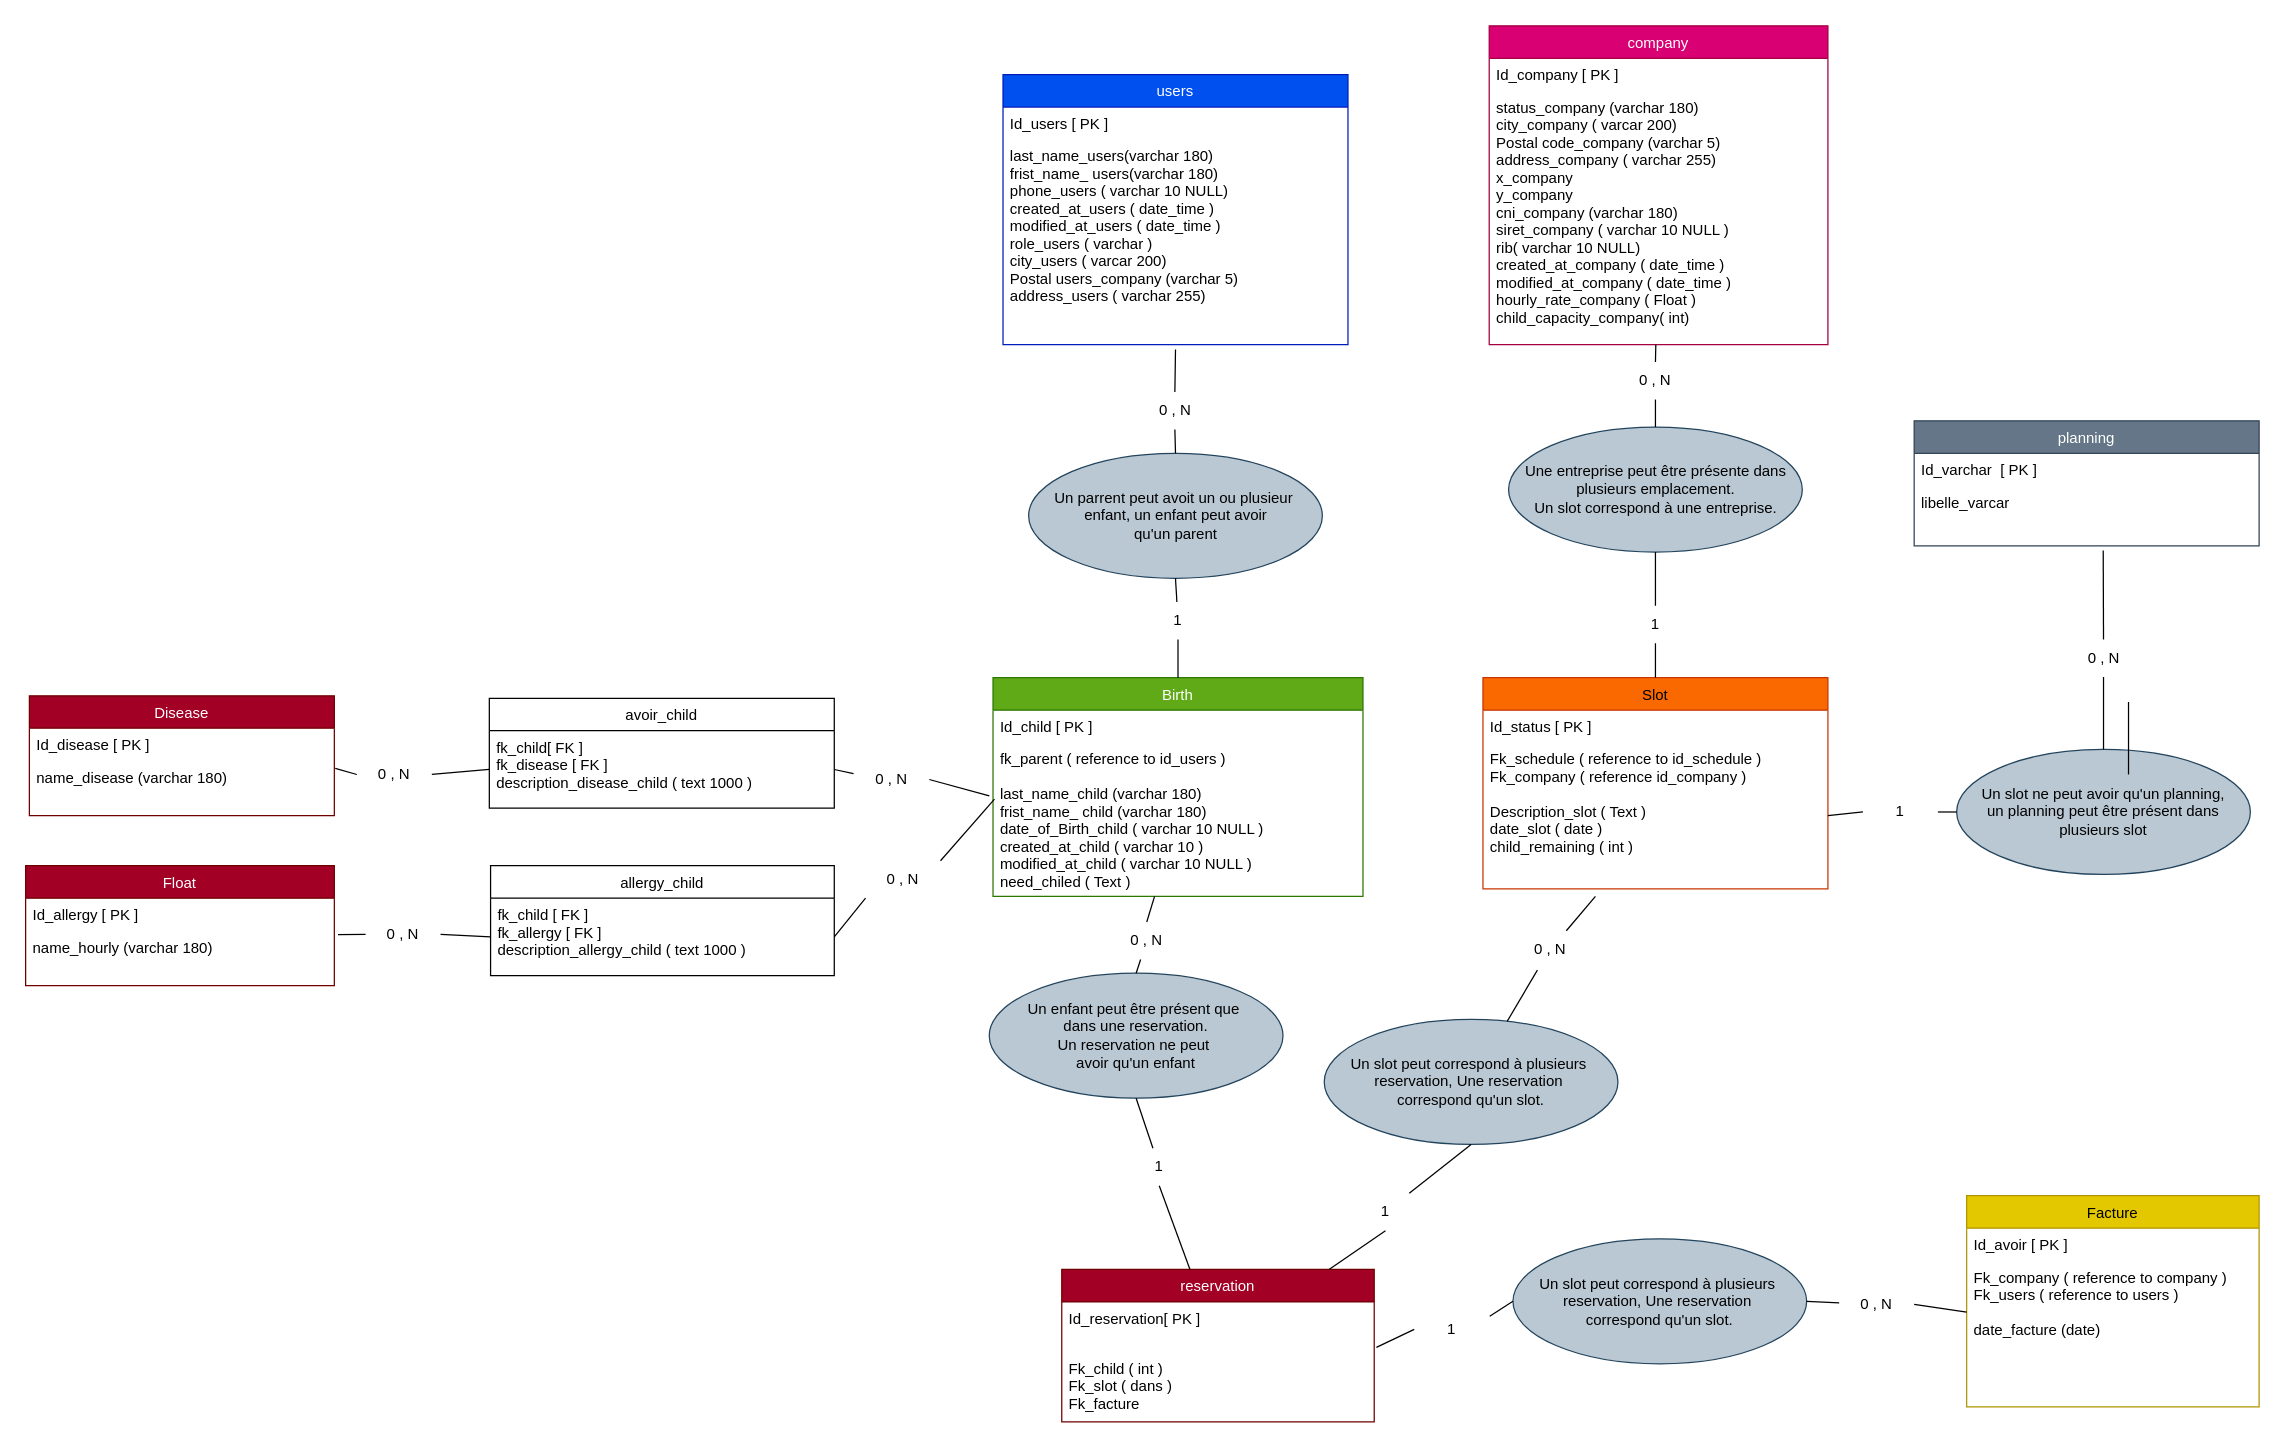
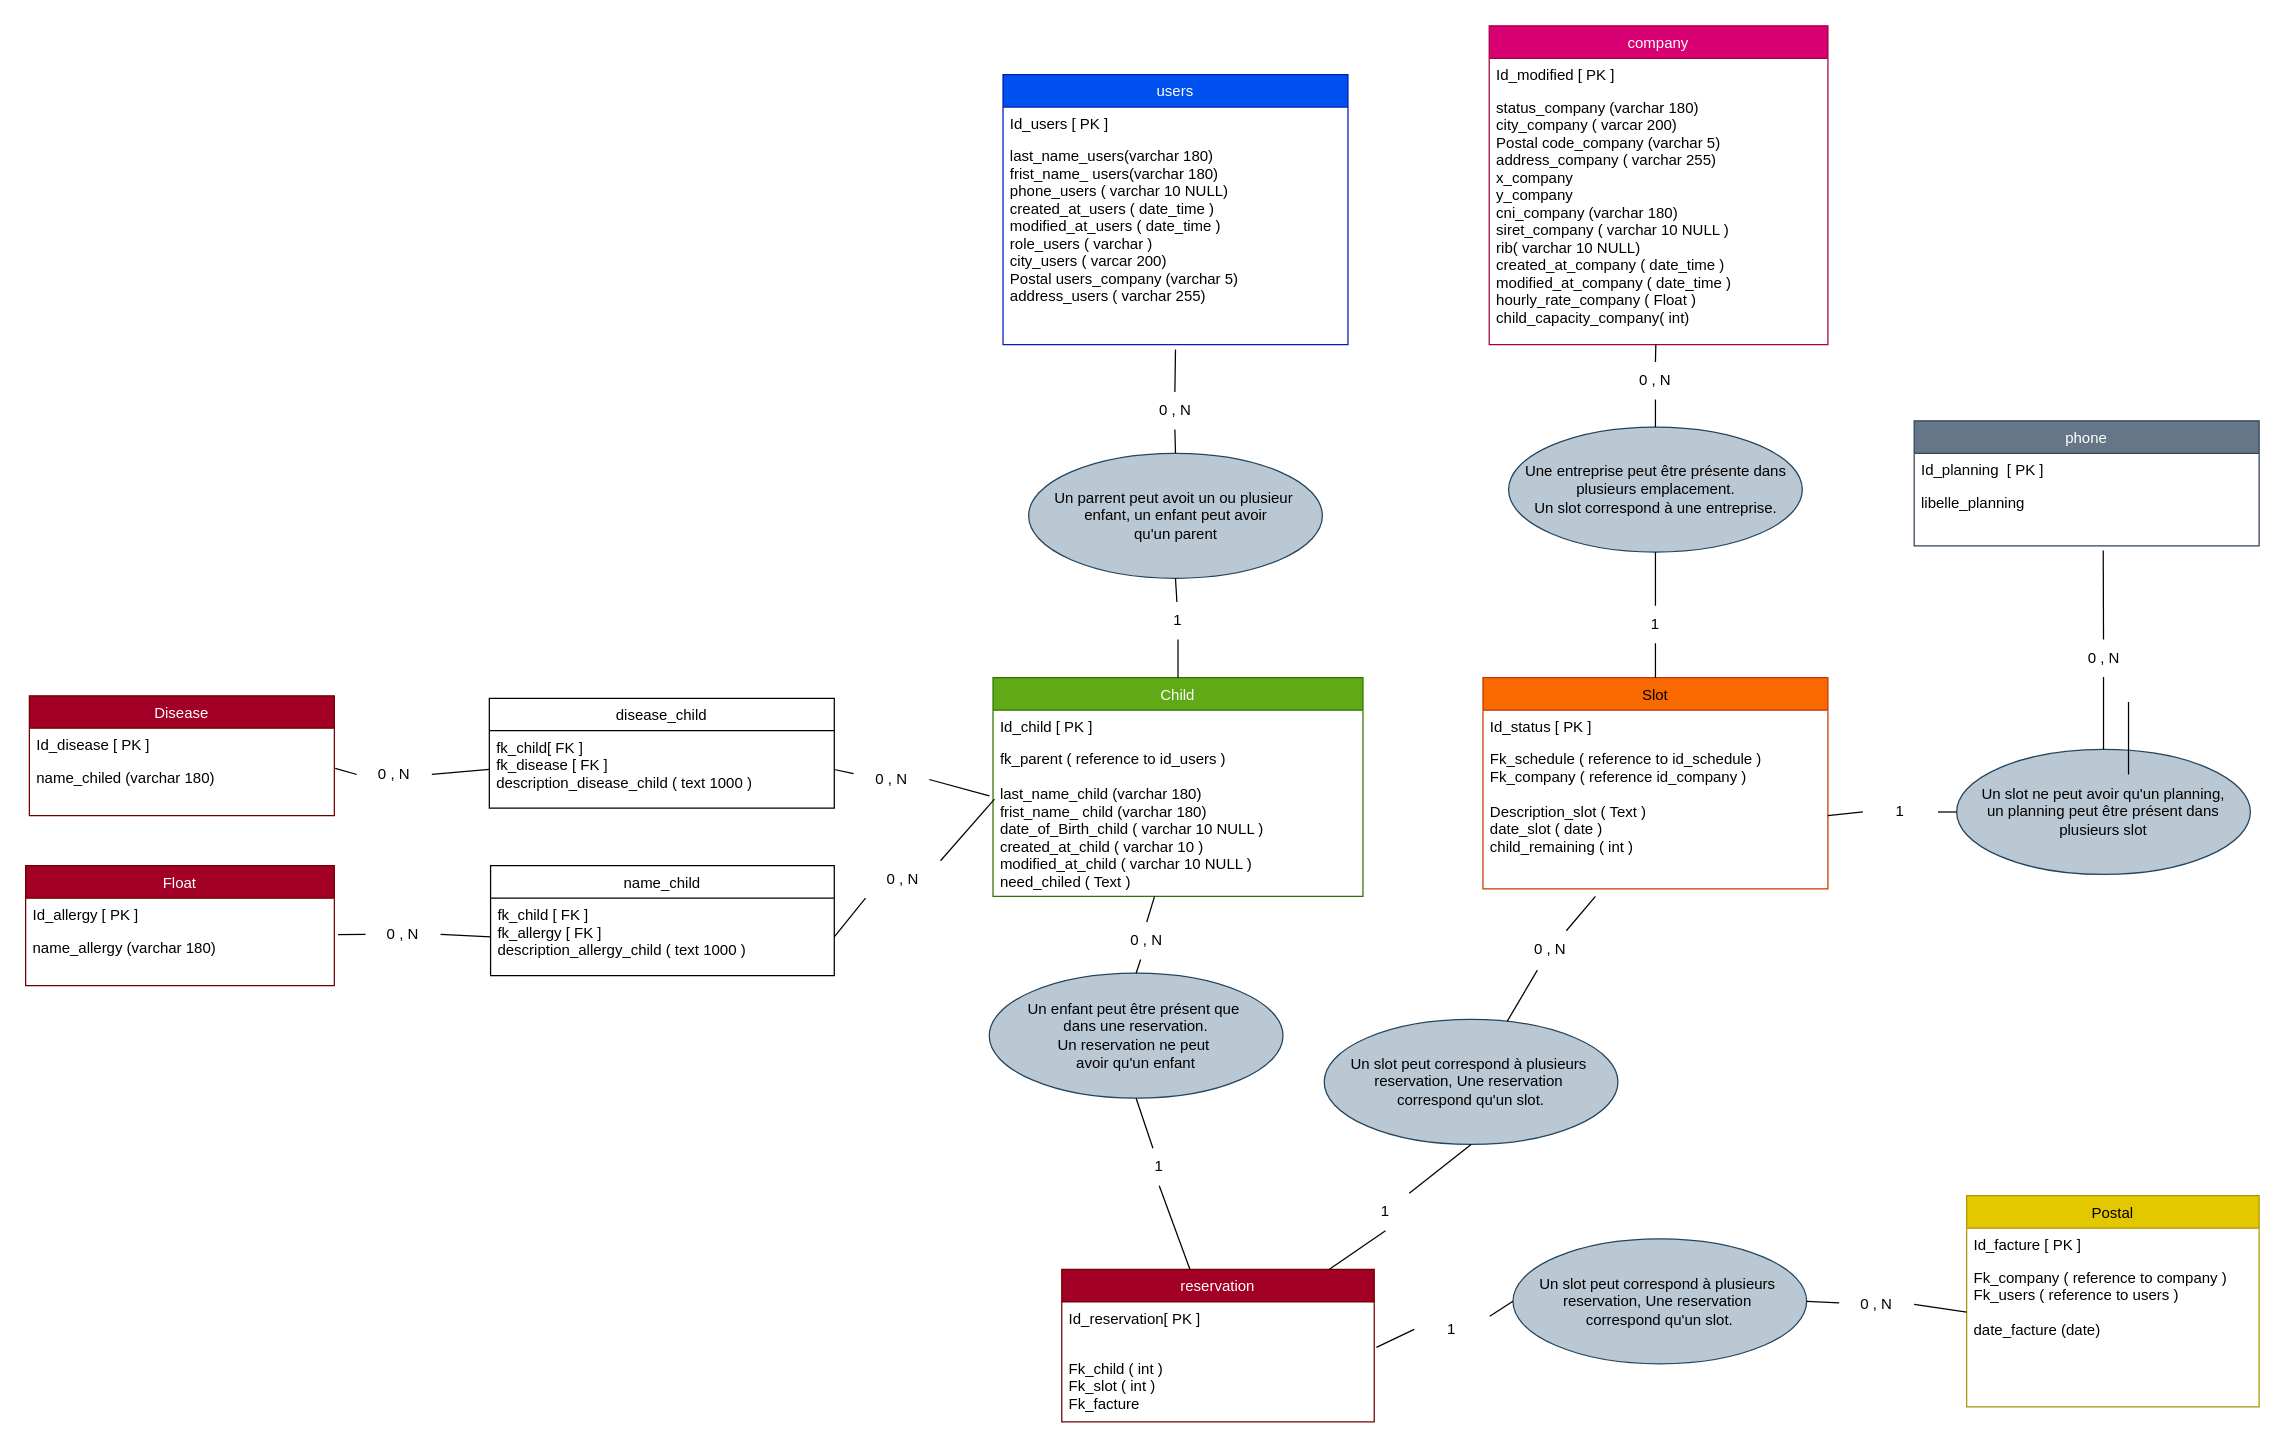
node "Id_company [ PK ]": label "Id_company [ PK ]" -> "Id_modified [ PK ]"
node "planning": label "planning" -> "phone"
node "Id_varchar [ PK ]": label "Id_varchar [ PK ]" -> "Id_planning [ PK ]"
node "libelle_varcar": label "libelle_varcar" -> "libelle_planning"
node "Birth": label "Birth" -> "Child"
node "avoir_child": label "avoir_child" -> "disease_child"
node "name_disease (varchar 180)": label "name_disease (varchar 180)" -> "name_chiled (varchar 180)"
node "allergy_child": label "allergy_child" -> "name_child"
node "name_hourly (varchar 180)": label "name_hourly (varchar 180)" -> "name_allergy (varchar 180)"
node "Facture": label "Facture" -> "Postal"
node "Id_avoir [ PK ]": label "Id_avoir [ PK ]" -> "Id_facture [ PK ]"
node "Fk_child ( int ) Fk_slot ( dans ) Fk_facture": label "Fk_child ( int ) Fk_slot ( dans ) Fk_facture" -> "Fk_child ( int ) Fk_slot ( int ) Fk_facture"
